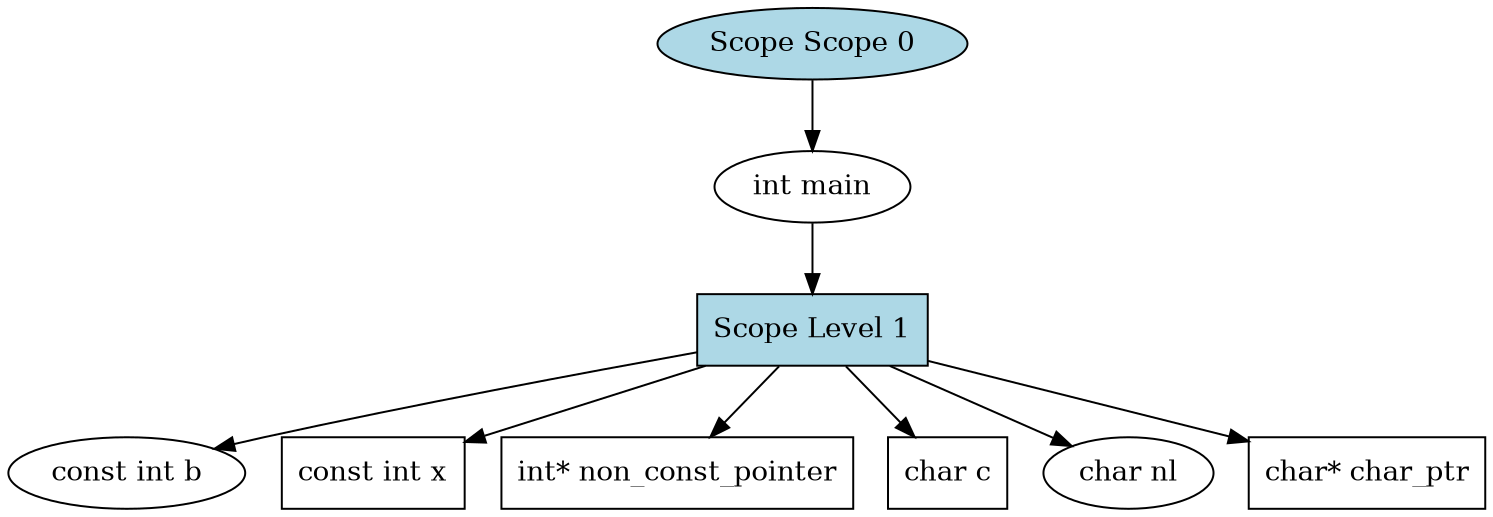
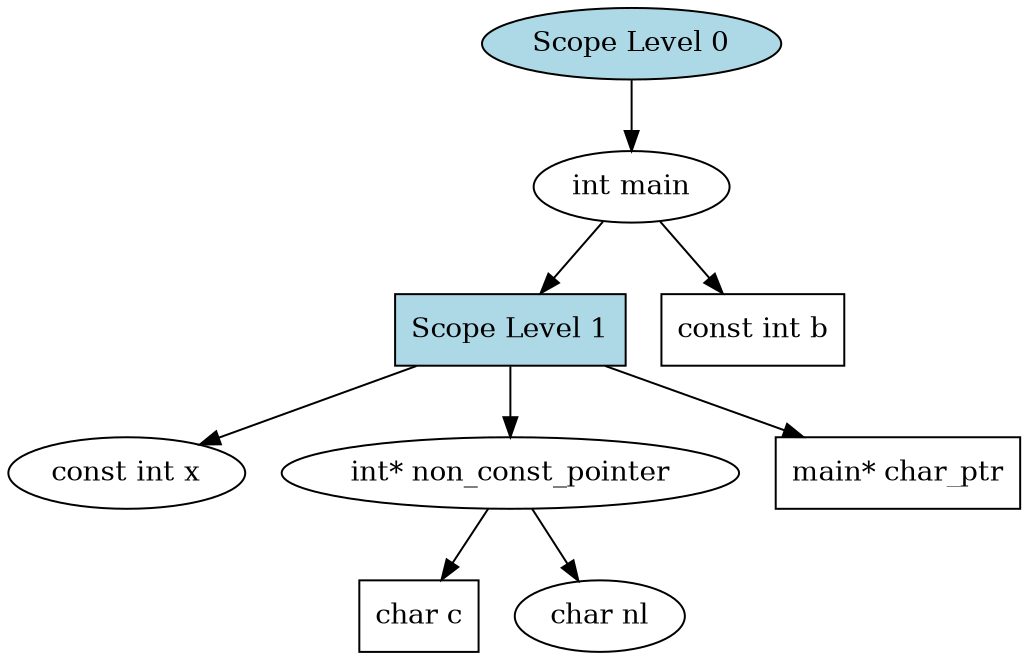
node "Scope Scope 0": label "Scope Scope 0" -> "Scope Level 0"
edge "Scope Level 1" -> "char c": now "int* non_const_pointer" -> "char c"
edge "Scope Level 1" -> "const int b": now "int main" -> "const int b"
edge "Scope Level 1" -> "char nl": now "int* non_const_pointer" -> "char nl"
node "const int b": shape ellipse -> box
node "const int x": shape box -> ellipse
node "int* non_const_pointer": shape box -> ellipse
node "char* char_ptr": label "char* char_ptr" -> "main* char_ptr"
